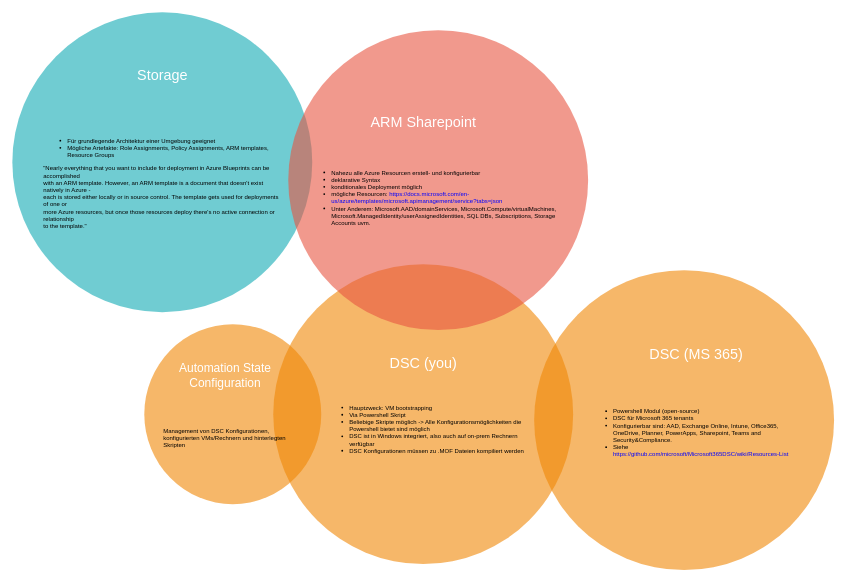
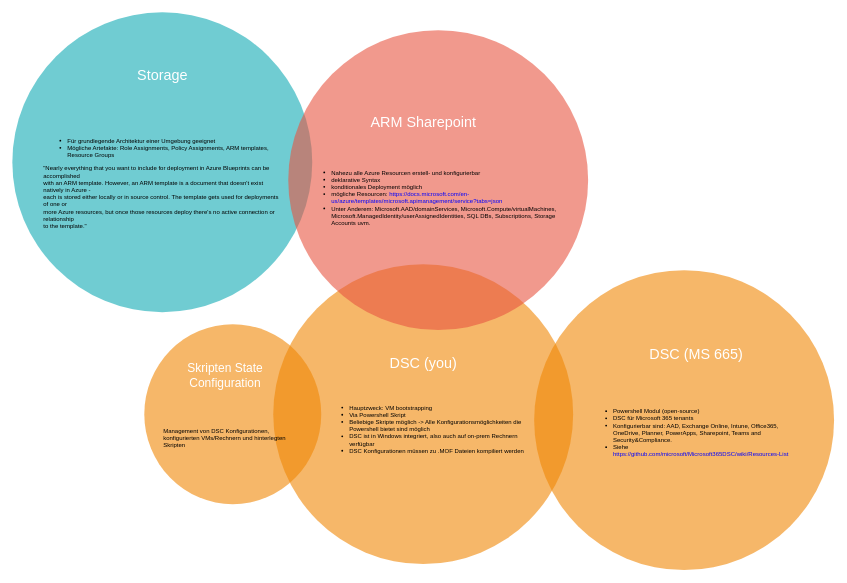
node "DSC (MS 365)": label "DSC (MS 365)" -> "DSC (MS 665)"
node "Automation State Configuration": label "Automation State Configuration" -> "Skripten State Configuration"
